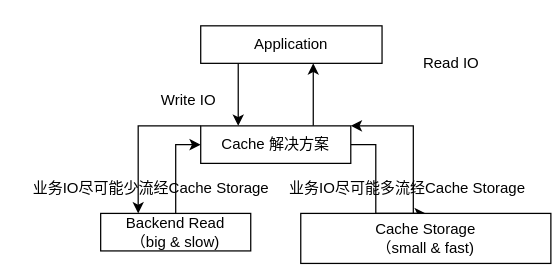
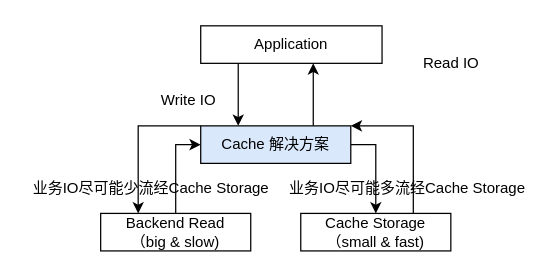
node "Cache 解决方案": fillcolor #ffffff -> #dae8fc
node "Cache Storage （small & fast)": size 250x50 -> 150x38
